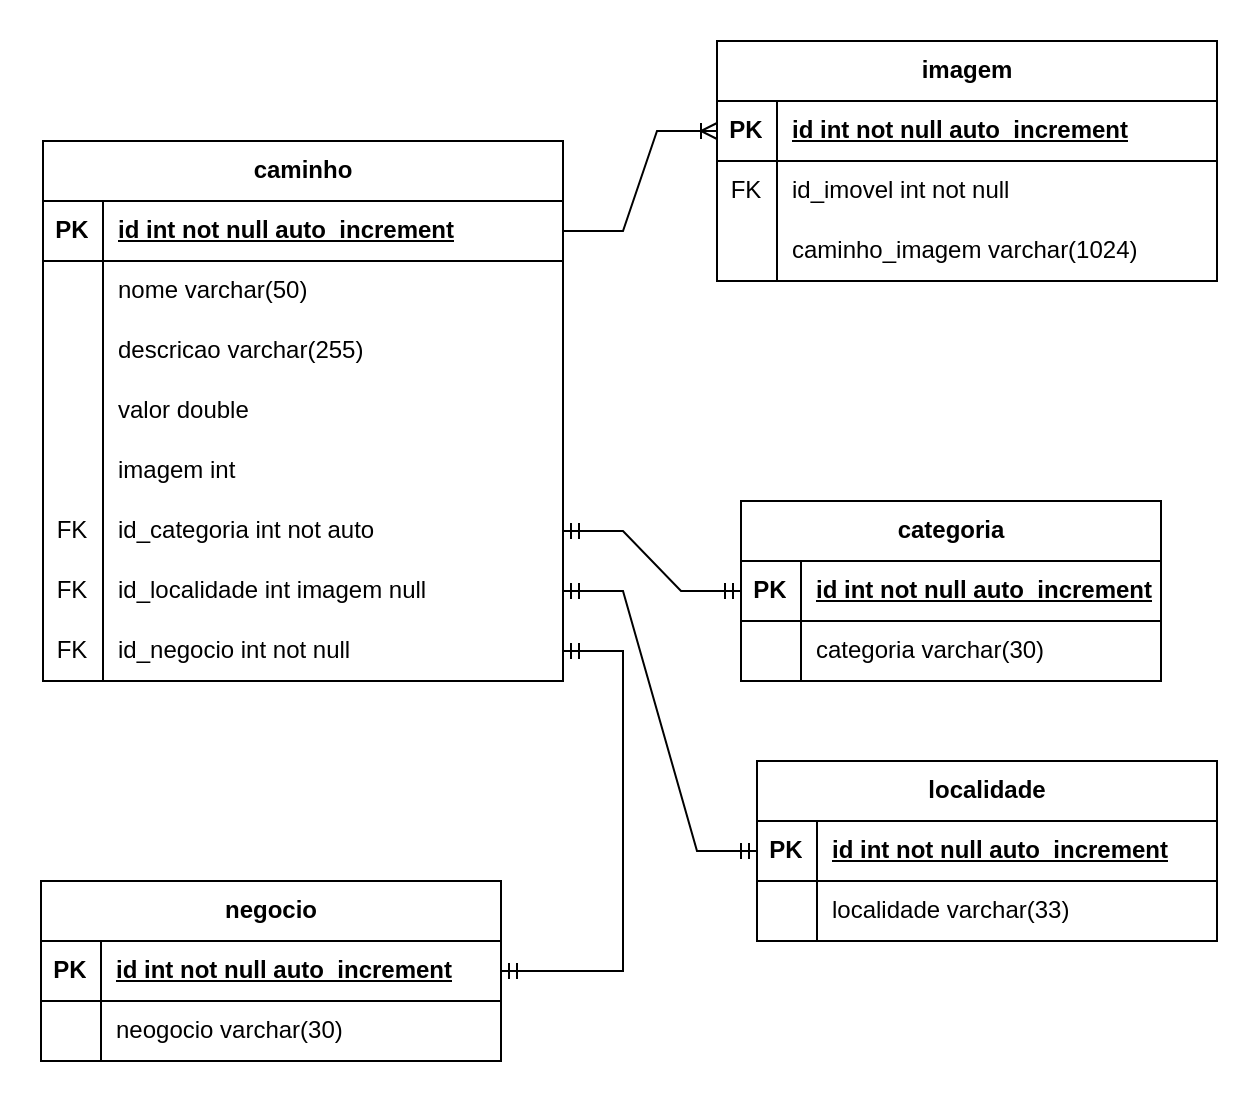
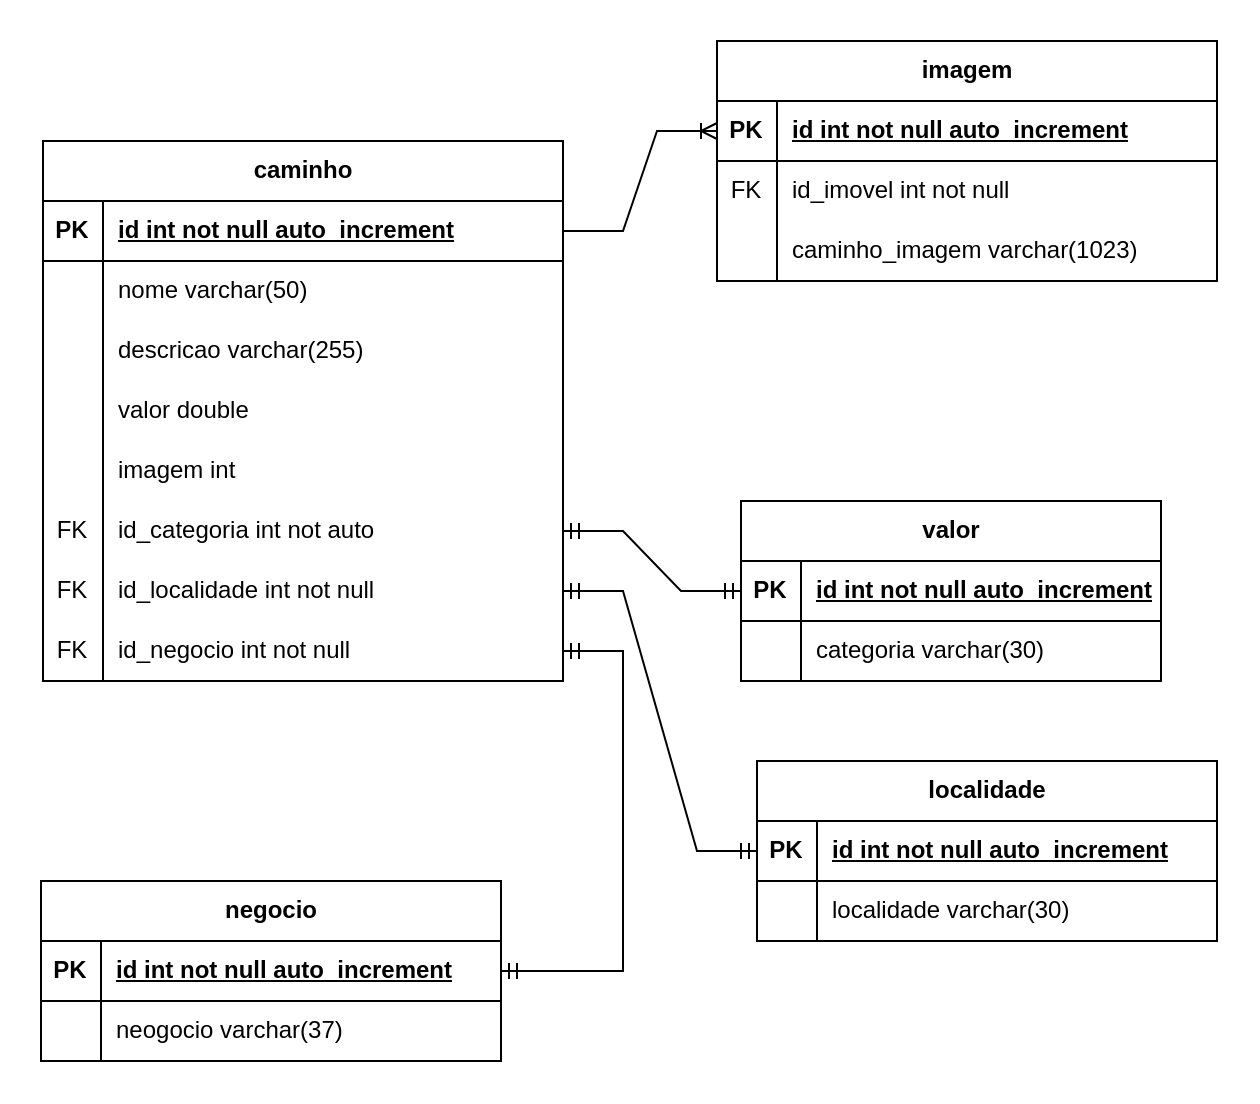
node "caminho_imagem varchar(1024)": label "caminho_imagem varchar(1024)" -> "caminho_imagem varchar(1023)"
node "categoria": label "categoria" -> "valor"
node "id_localidade int imagem null": label "id_localidade int imagem null" -> "id_localidade int not null"
node "localidade varchar(33)": label "localidade varchar(33)" -> "localidade varchar(30)"
node "neogocio varchar(30)": label "neogocio varchar(30)" -> "neogocio varchar(37)"
